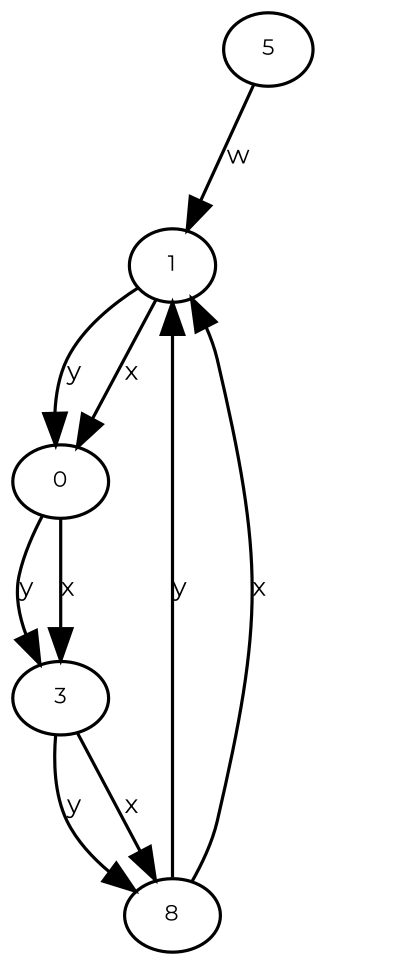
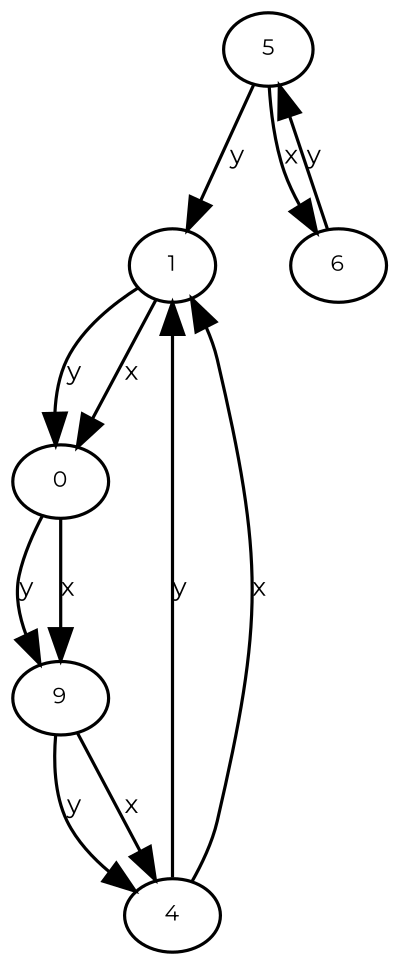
edge "5" -> "1": label "w" -> "y"
node "6": added
node "3": label "3" -> "9"
node "8": label "8" -> "4"
